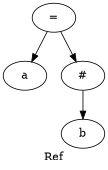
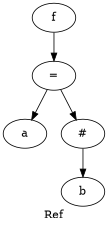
node "f": added
